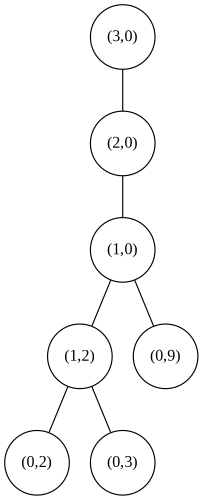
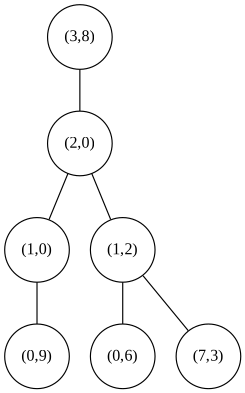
node "(3,0)": label "(3,0)" -> "(3,8)"
edge "(1,0)" -- "(1,2)": now "(2,0)" -- "(1,2)"
node "(0,2)": label "(0,2)" -> "(0,6)"
node "(0,3)": label "(0,3)" -> "(7,3)"
